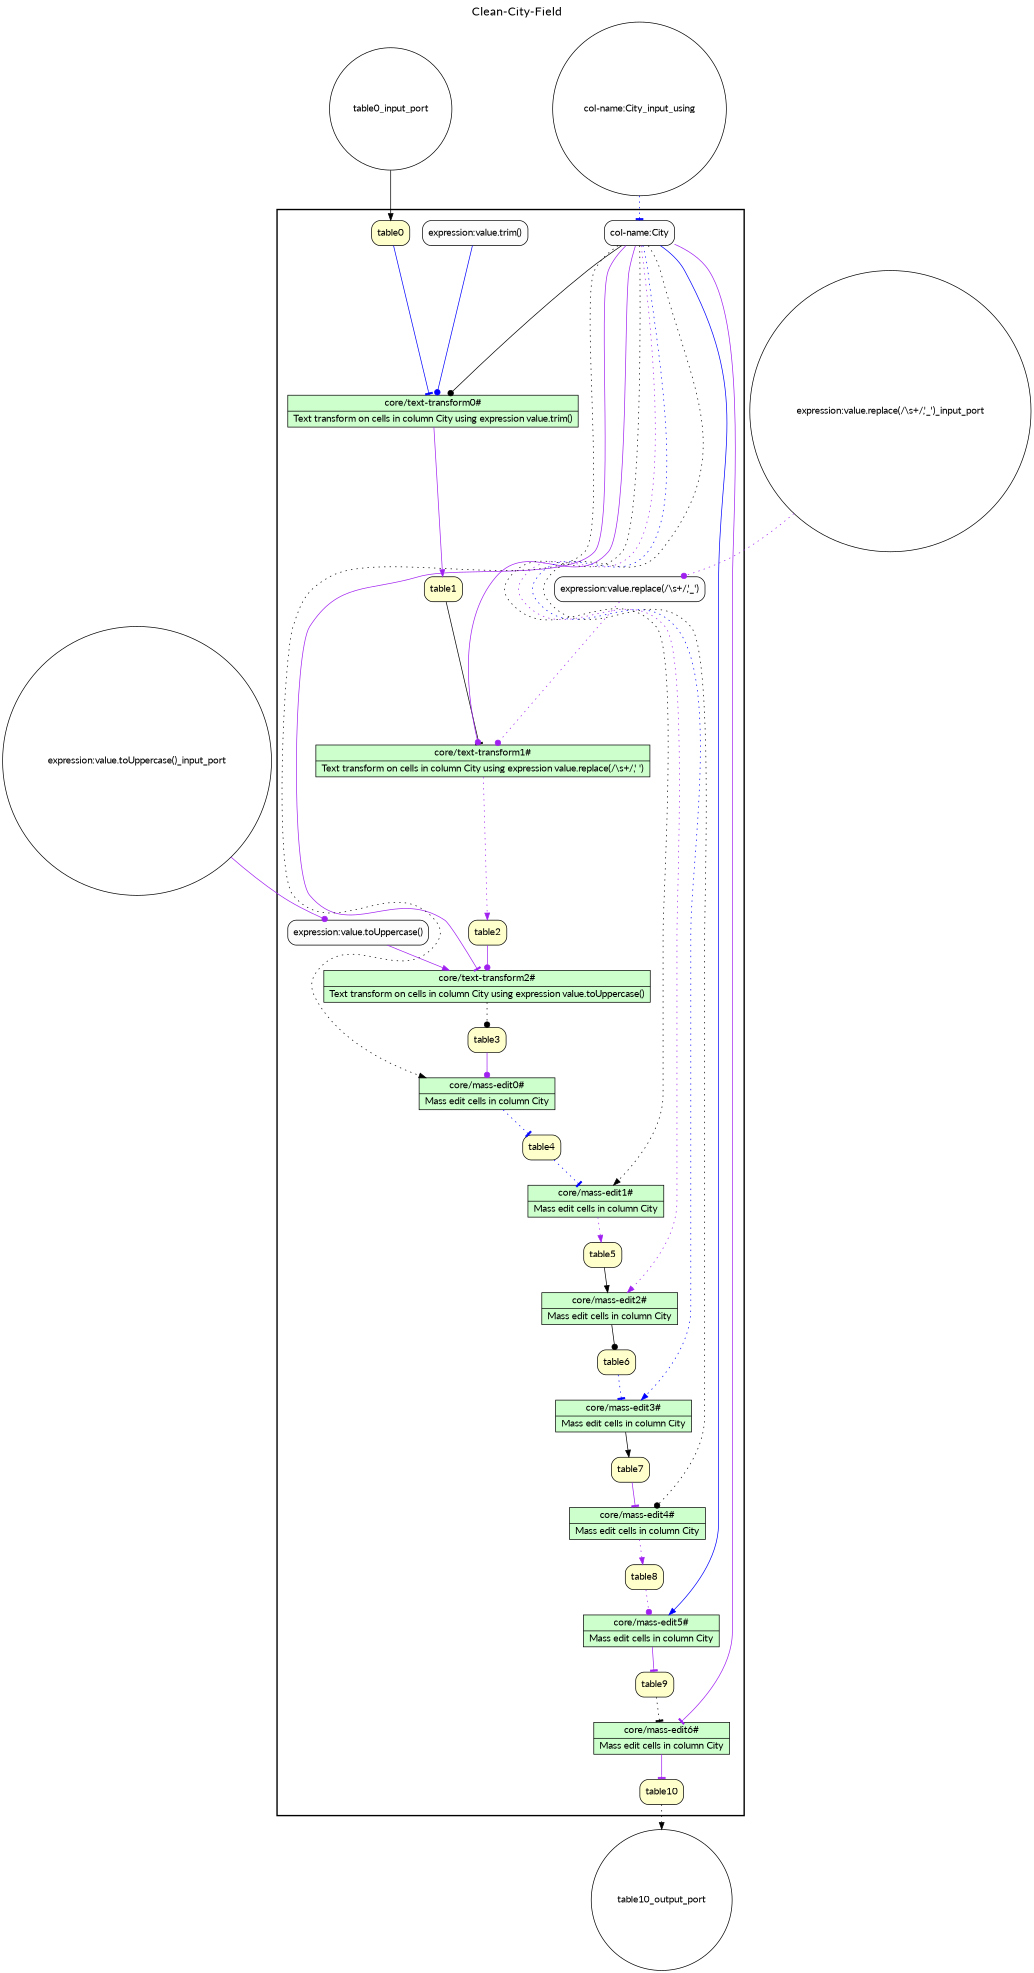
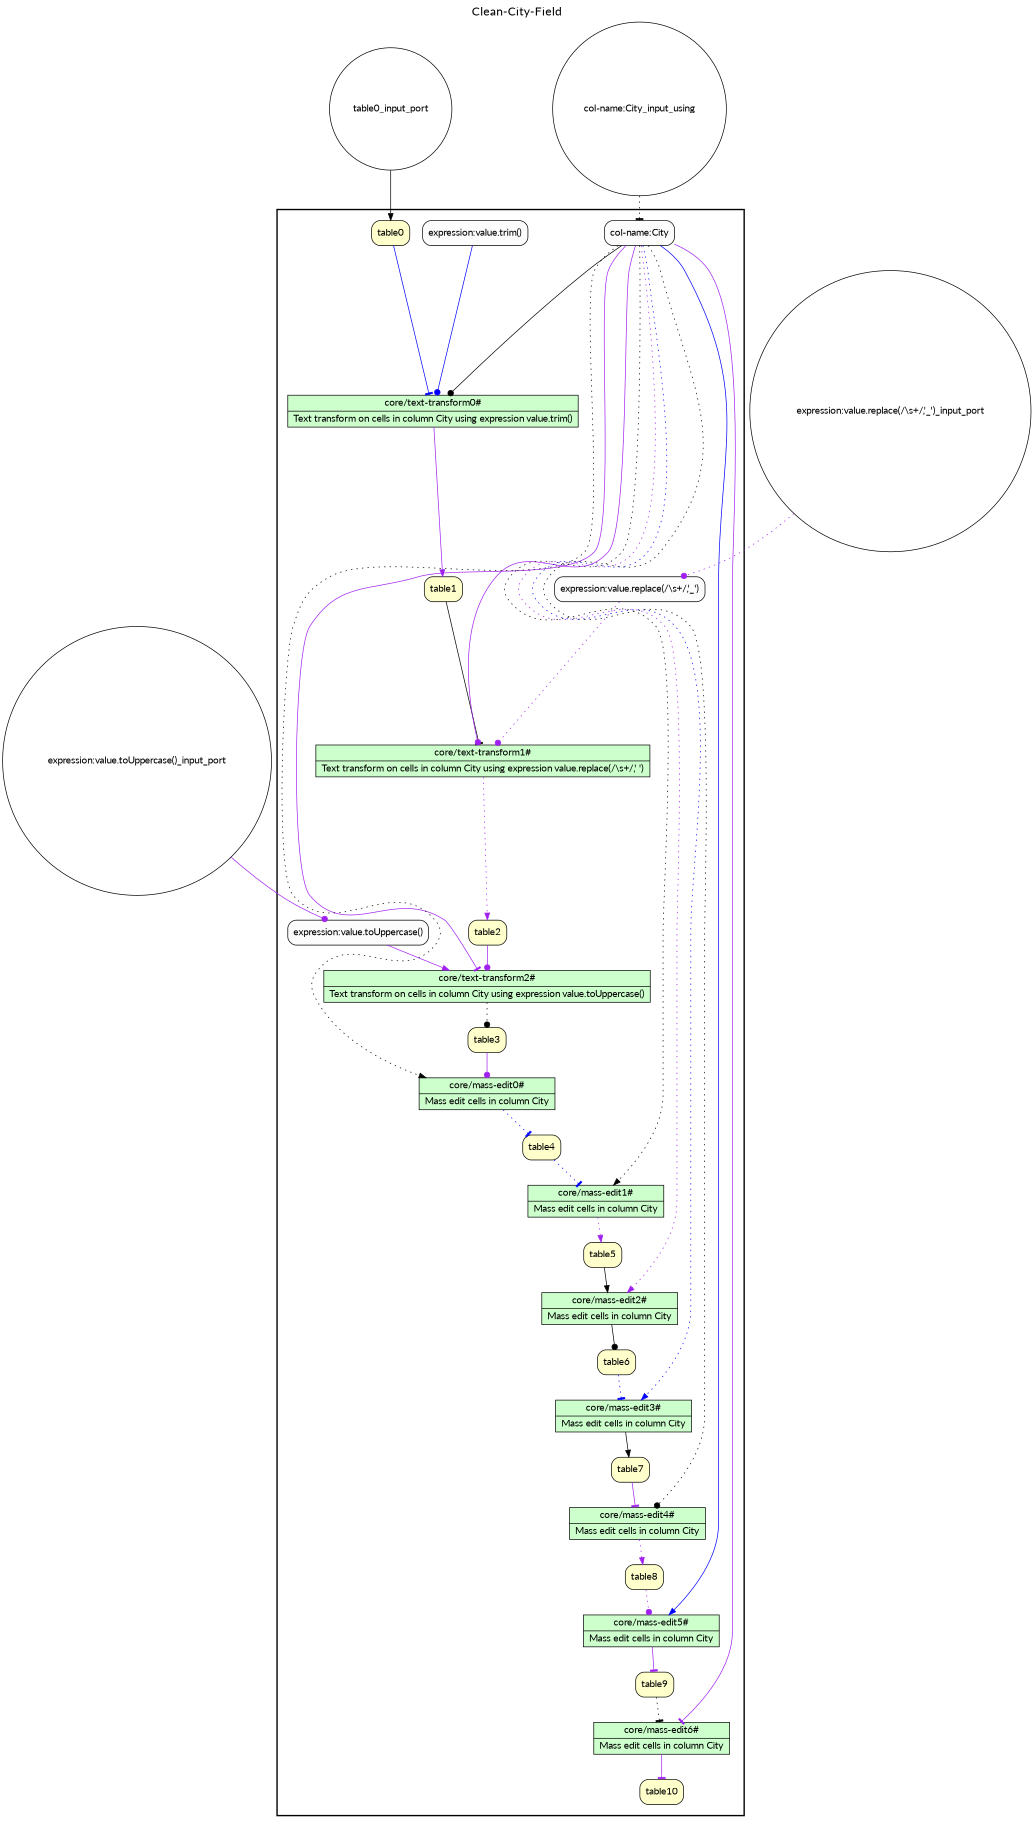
edge "col-name:City_input_using" -> "col-name:City": color blue -> black
node "table10_output_port": removed
